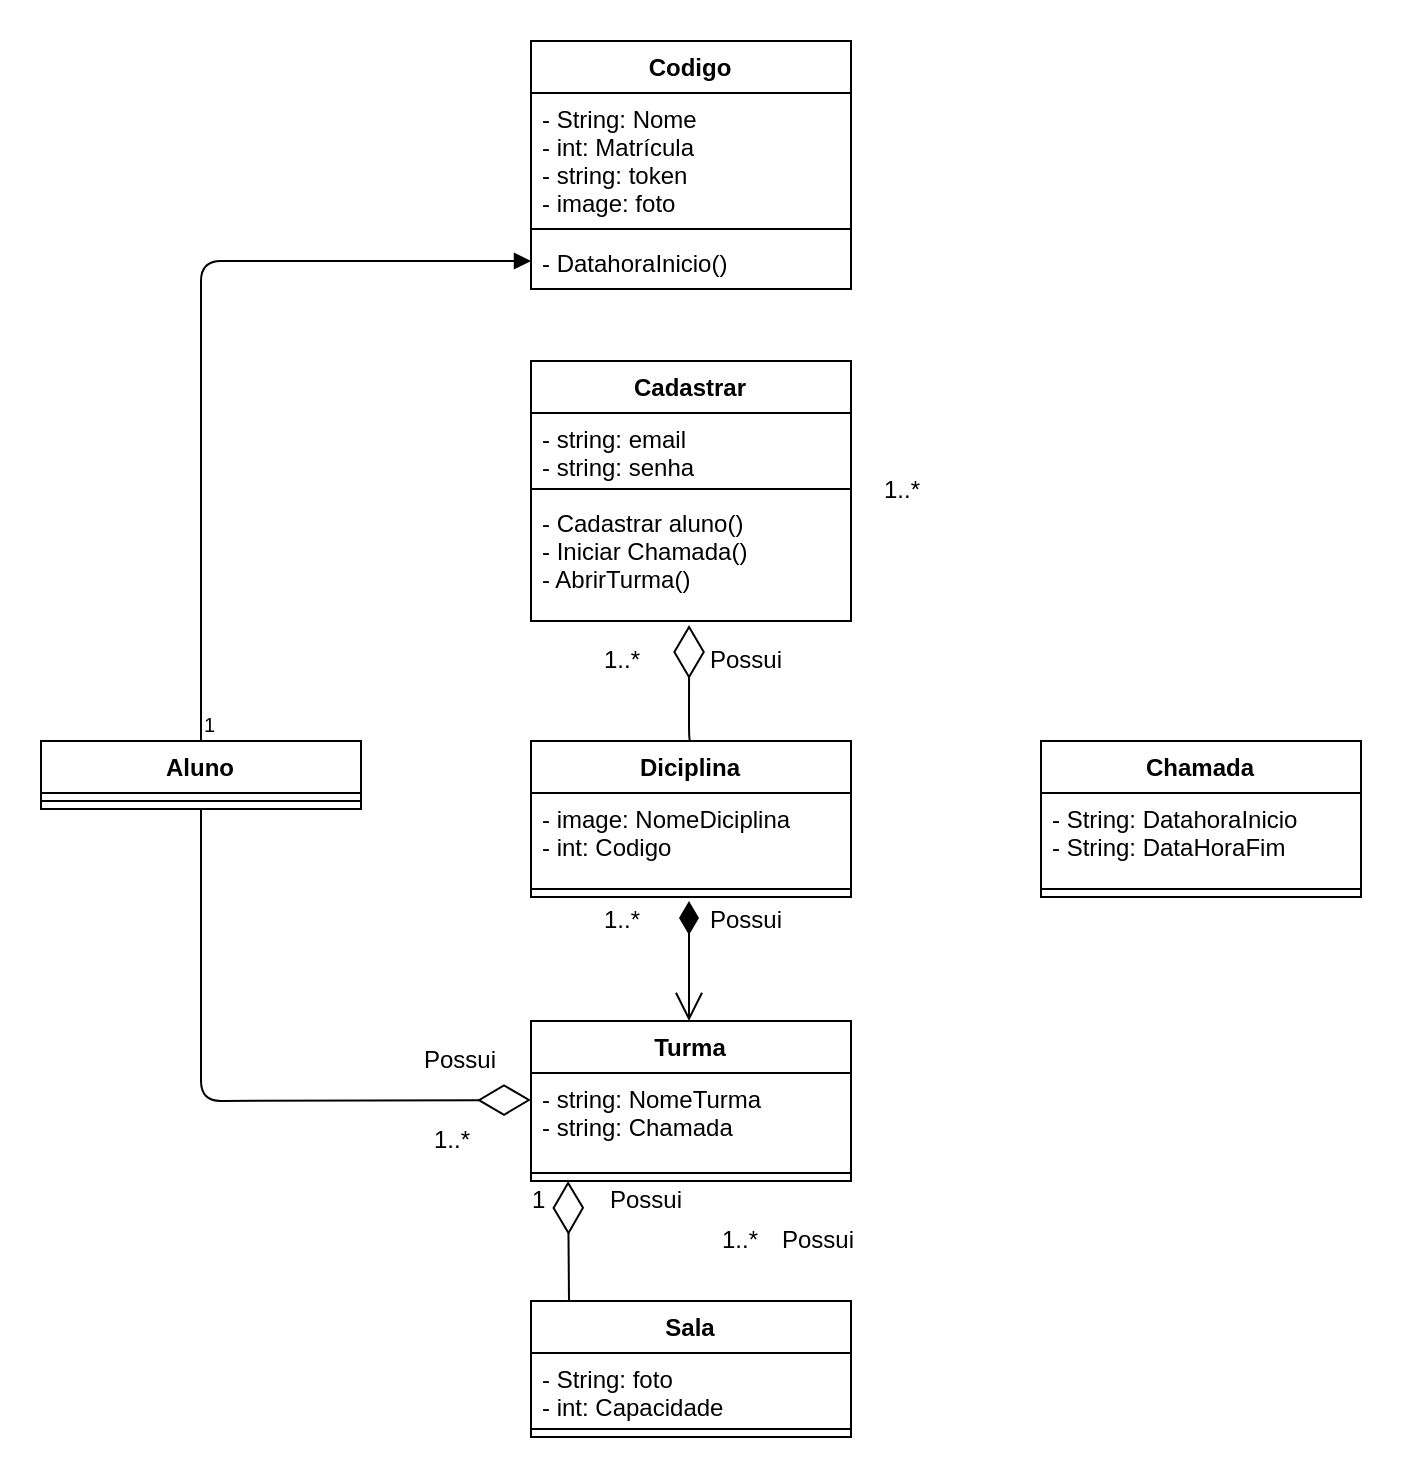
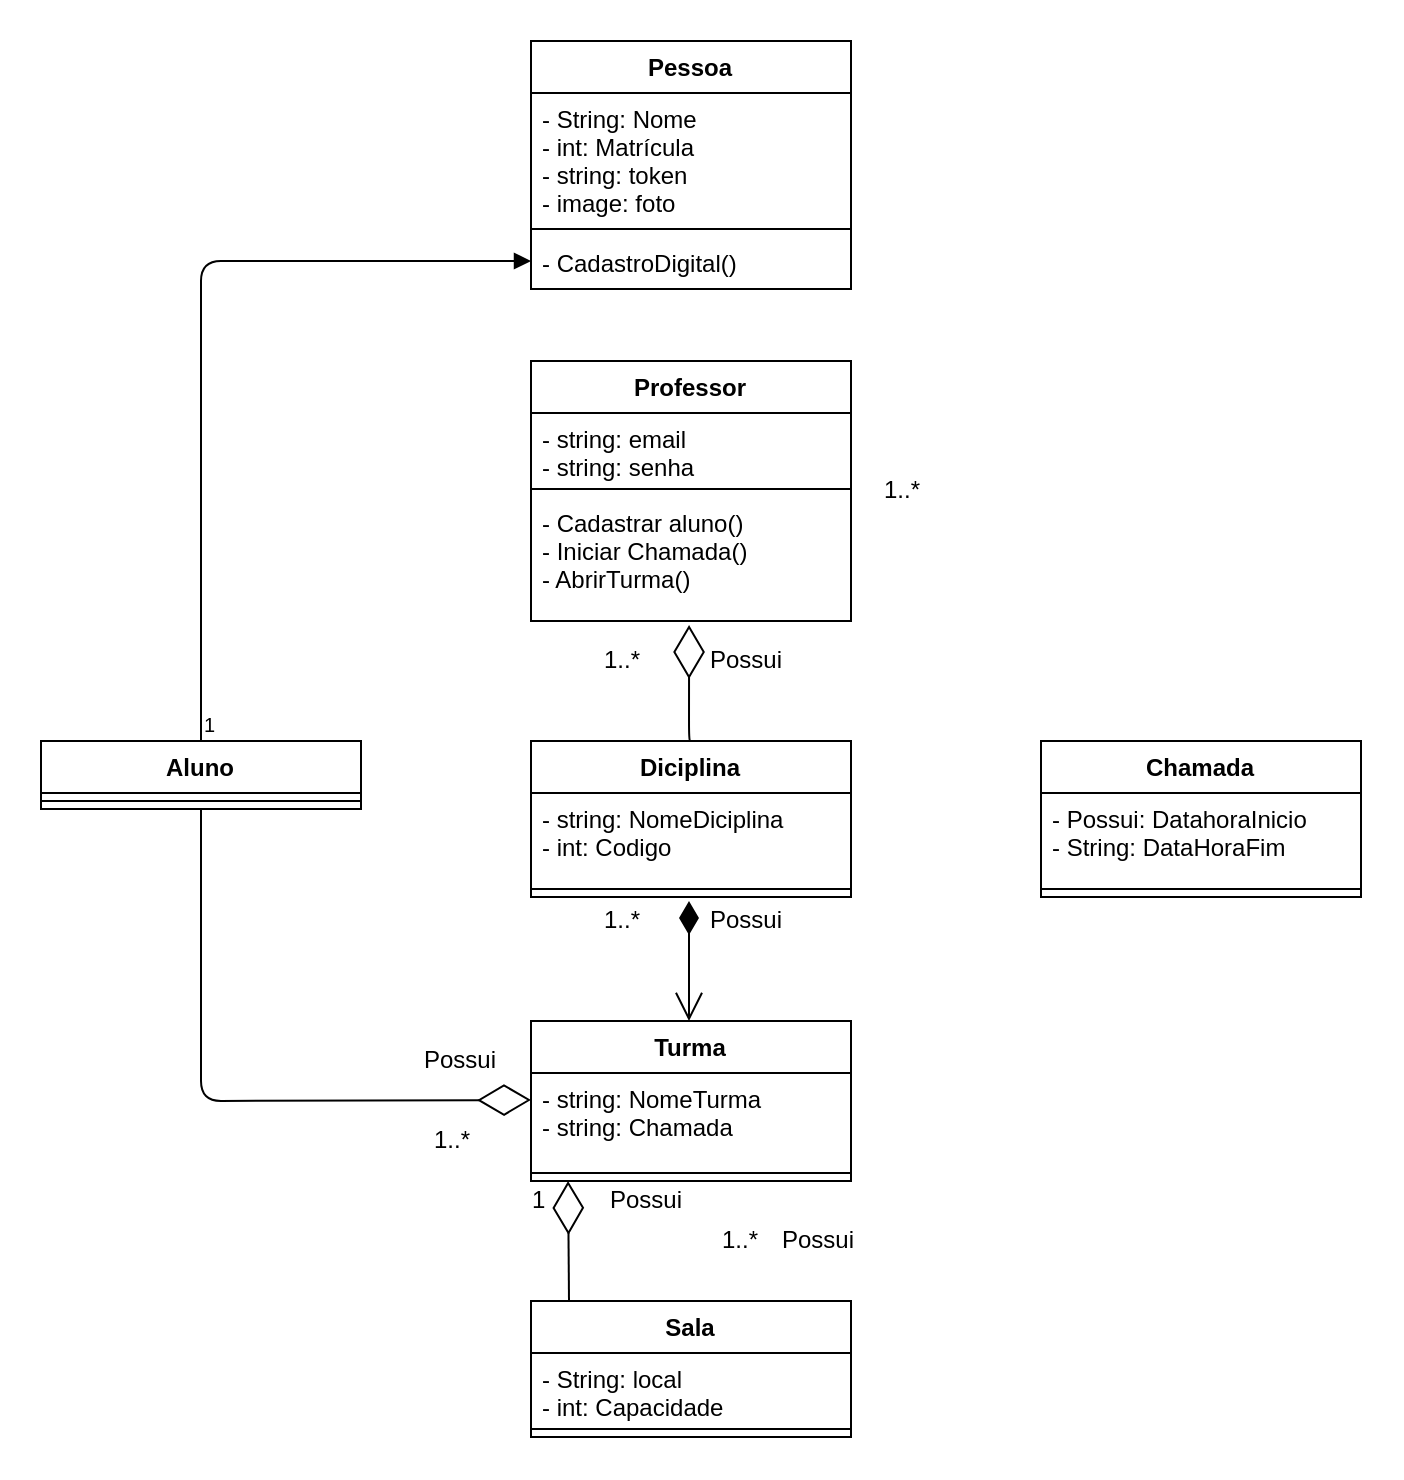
node "Codigo": label "Codigo" -> "Pessoa"
node "- DatahoraInicio()": label "- DatahoraInicio()" -> "- CadastroDigital()"
node "Cadastrar": label "Cadastrar" -> "Professor"
node "- image: NomeDiciplina - int: Codigo": label "- image: NomeDiciplina - int: Codigo" -> "- string: NomeDiciplina - int: Codigo"
node "- String: DatahoraInicio - String: DataHoraFim": label "- String: DatahoraInicio - String: DataHoraFim" -> "- Possui: DatahoraInicio - String: DataHoraFim"
node "- String: foto - int: Capacidade": label "- String: foto - int: Capacidade" -> "- String: local - int: Capacidade"
